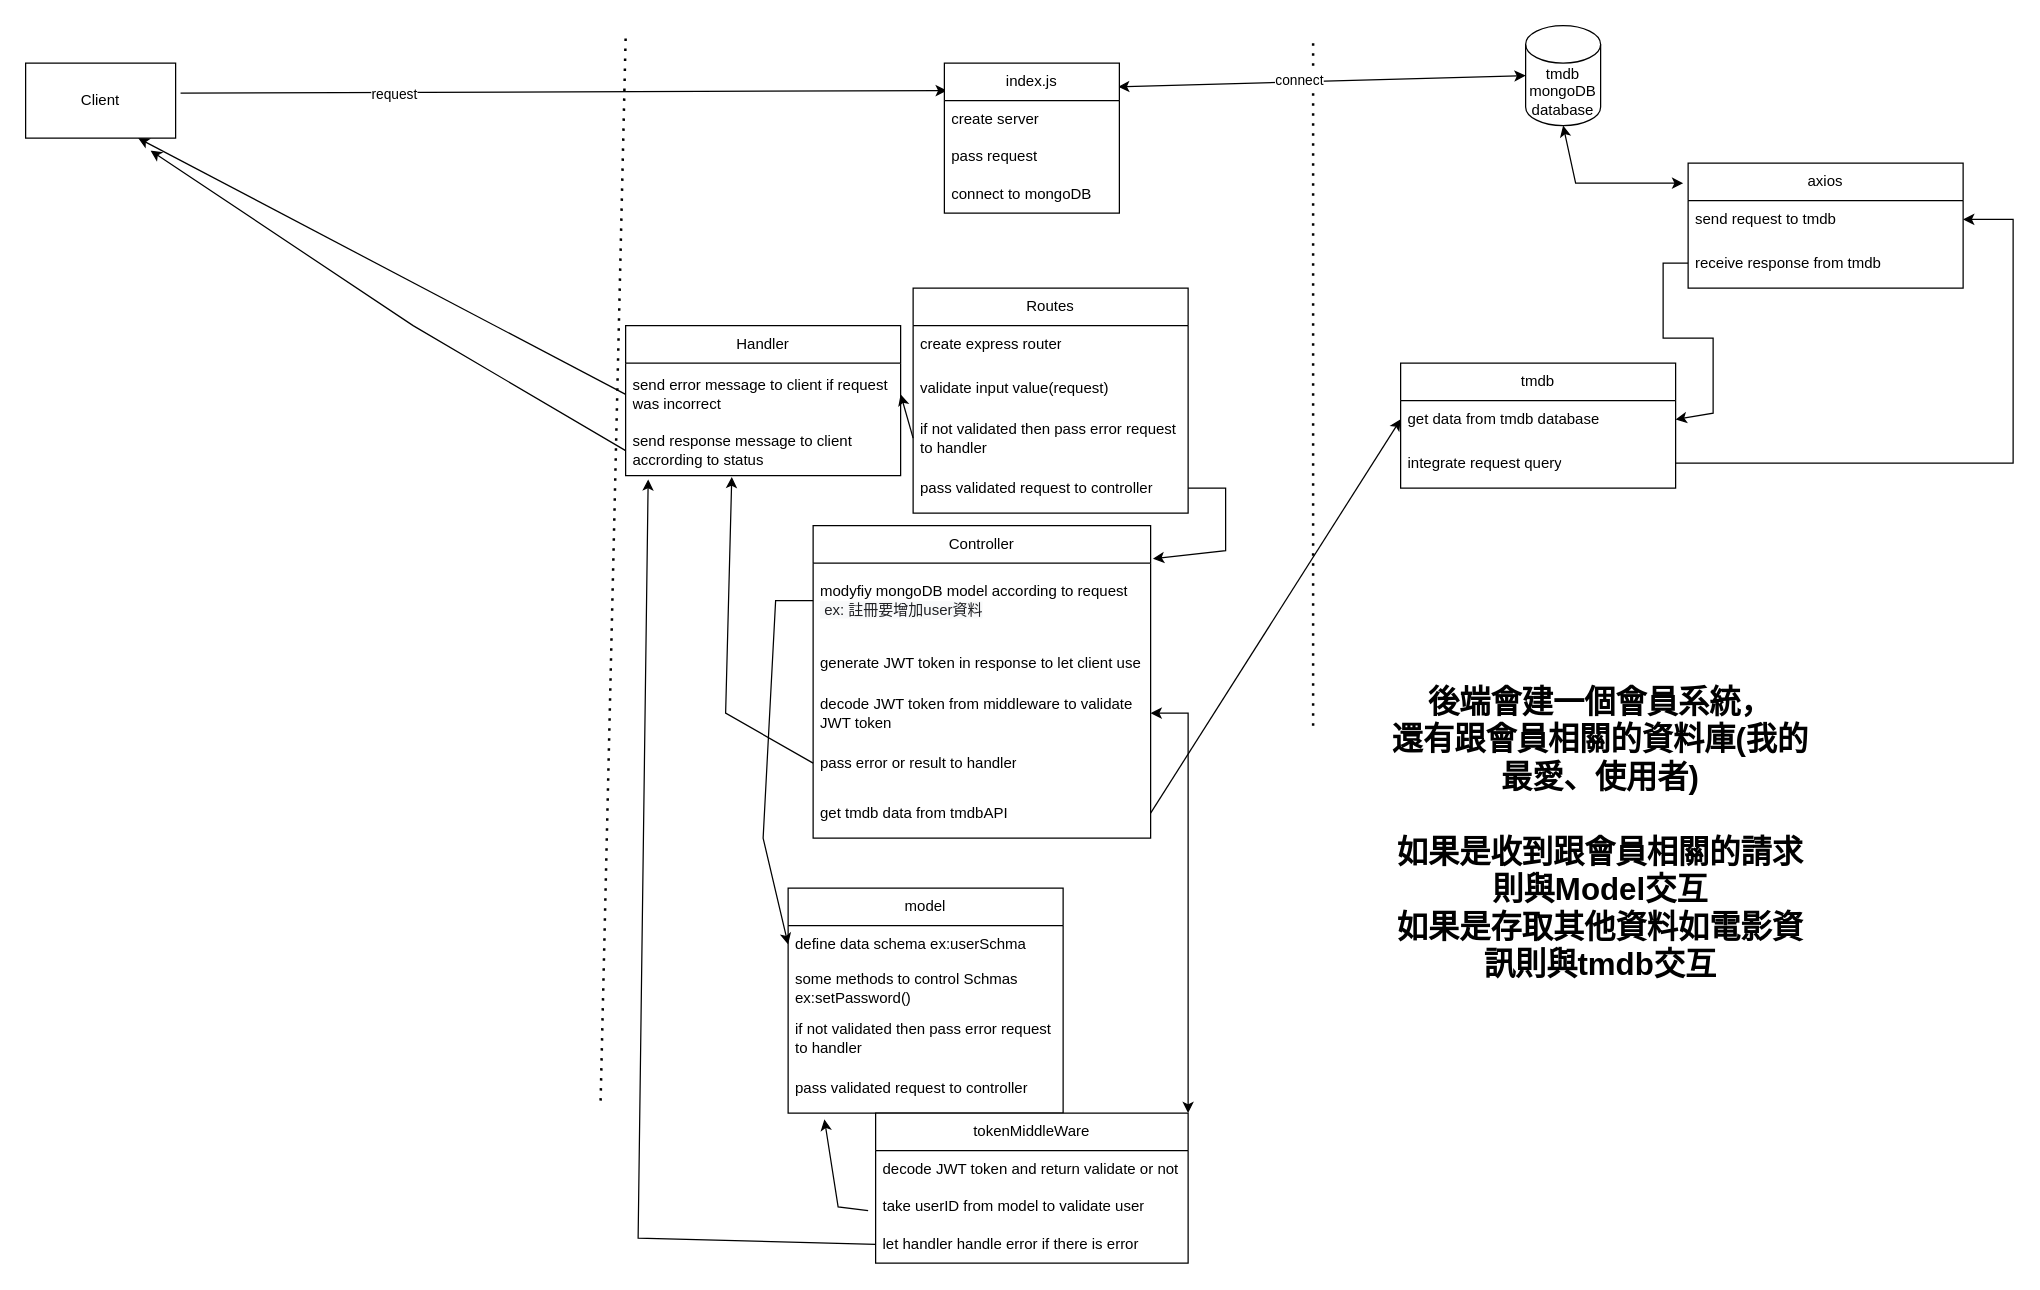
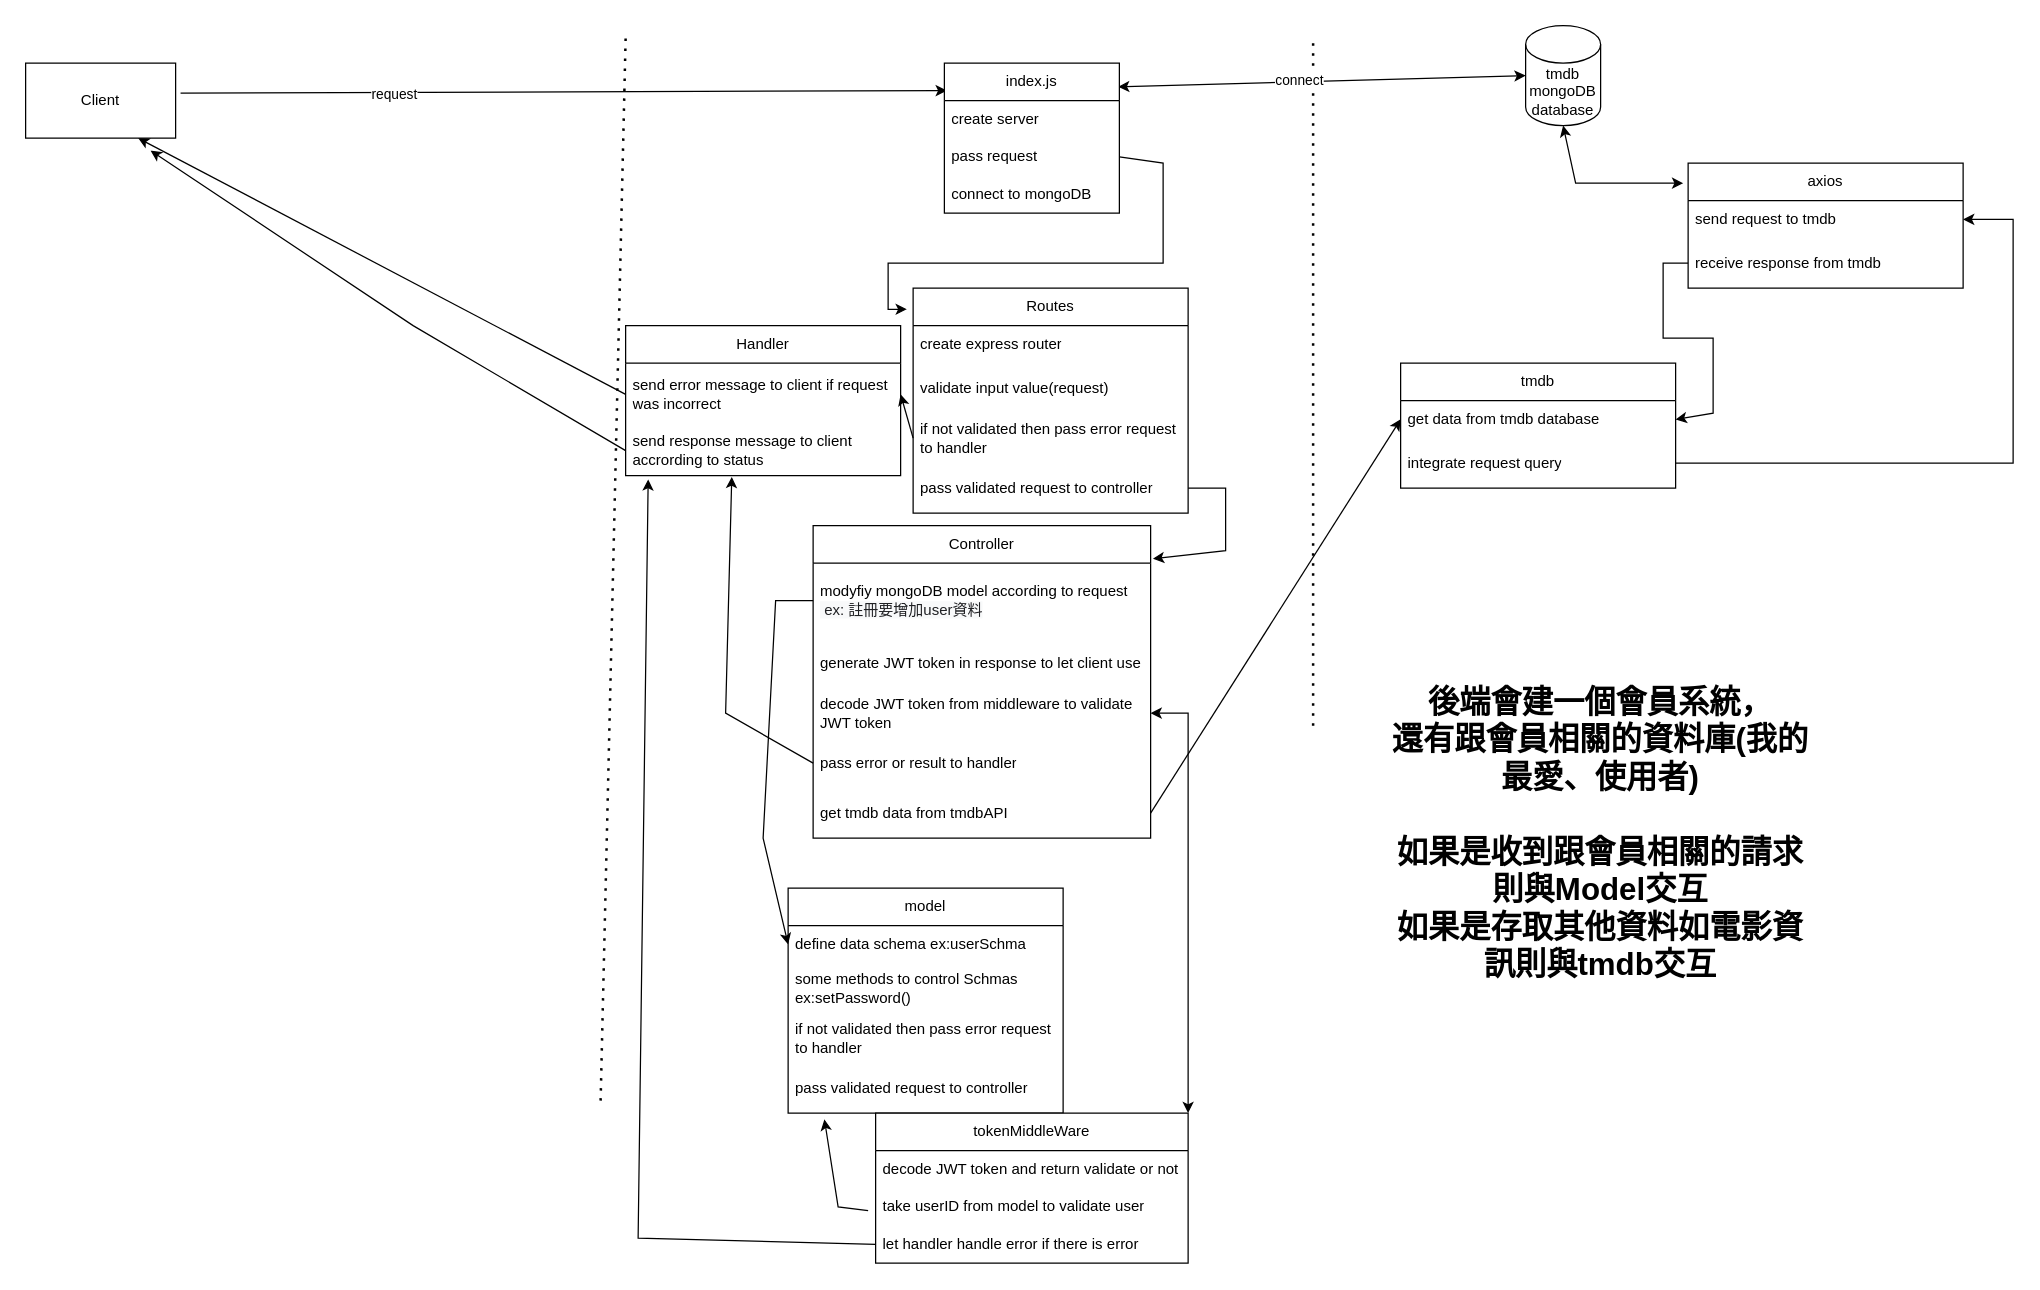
edge "pass request" -> "Routes": added
